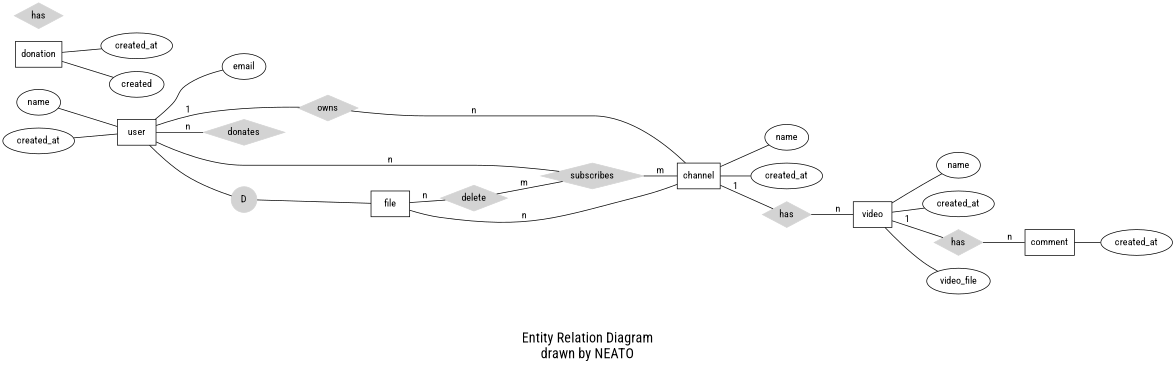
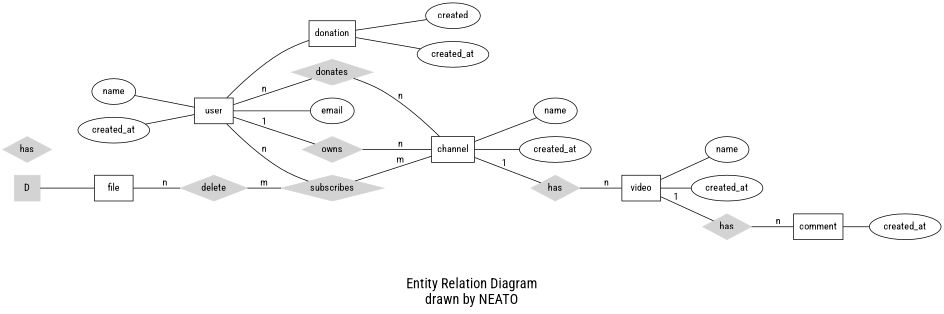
edge "user" -- "D": now "user" -- "donation"
node "D": shape ellipse -> box
edge "channel" -- "file": now "channel" -- "donates"
node "video_file": removed
